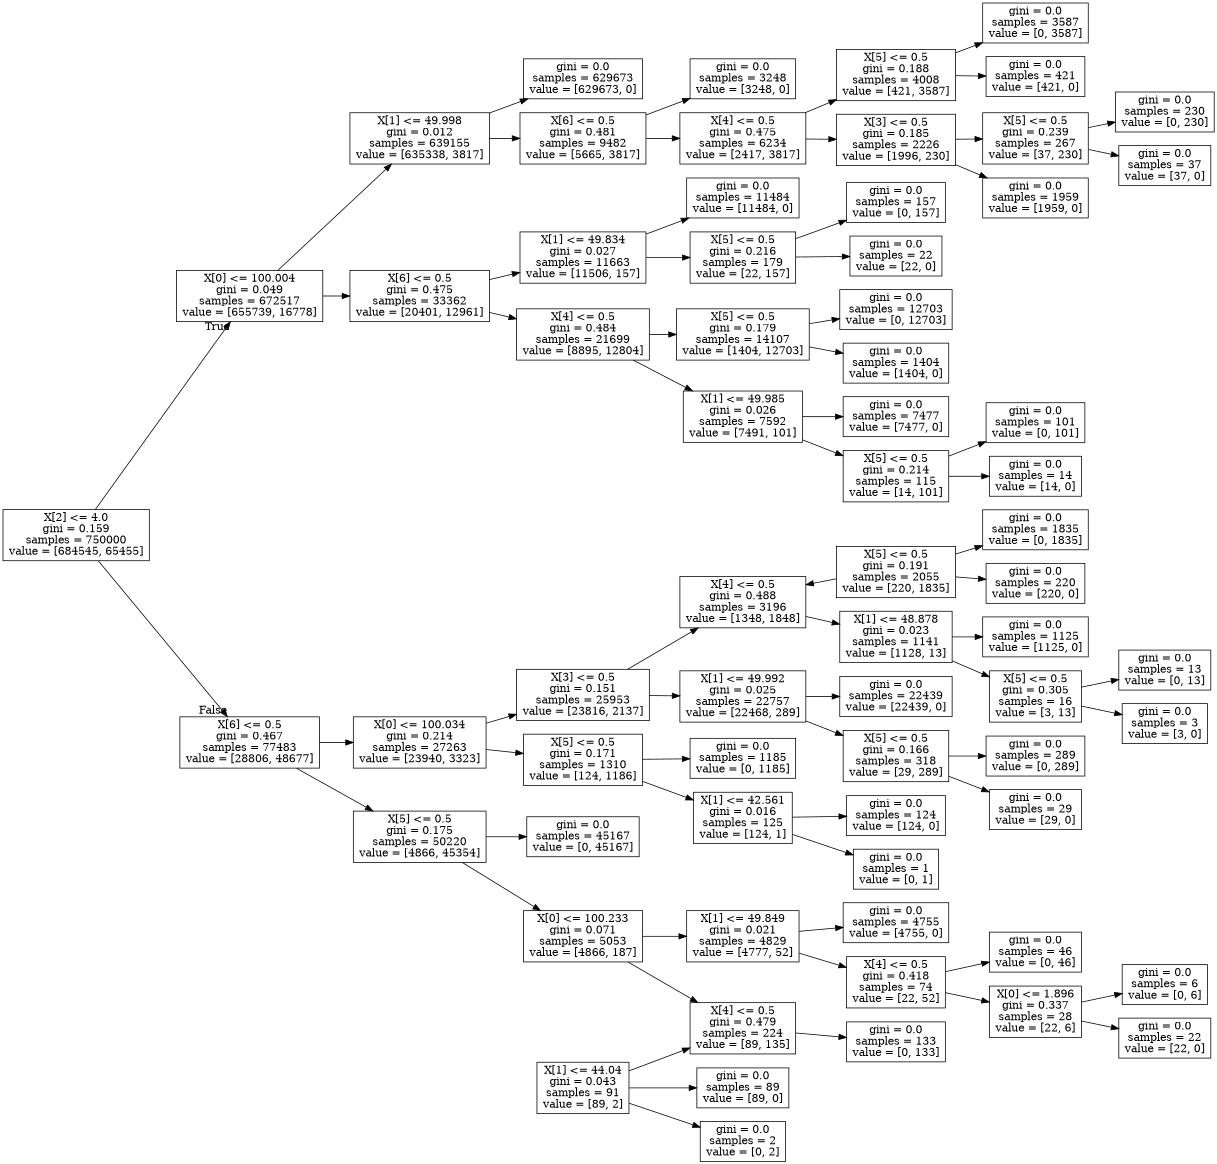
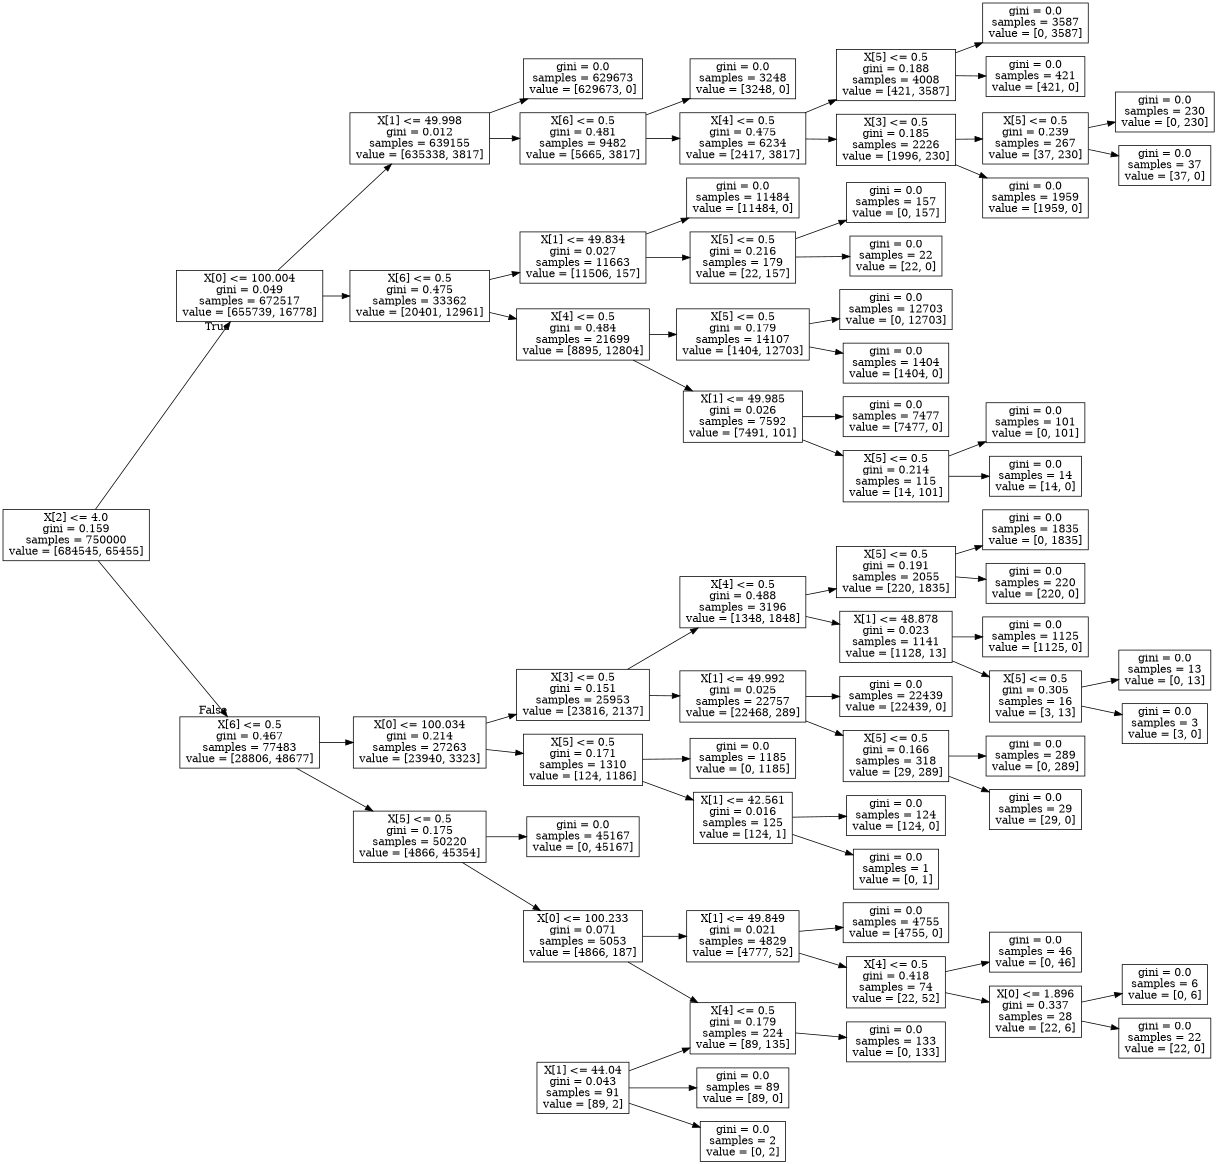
edge "X[5] <= 0.5 gini = 0.191 samples = 2055 value = [220, 1835]" -> "X[4] <= 0.5 gini = 0.488 samples = 3196 value = [1348, 1848]": reversed
node "X[4] <= 0.5 gini = 0.479 samples = 224 value = [89, 135]": label "X[4] <= 0.5 gini = 0.479 samples = 224 value = [89, 135]" -> "X[4] <= 0.5 gini = 0.179 samples = 224 value = [89, 135]"
